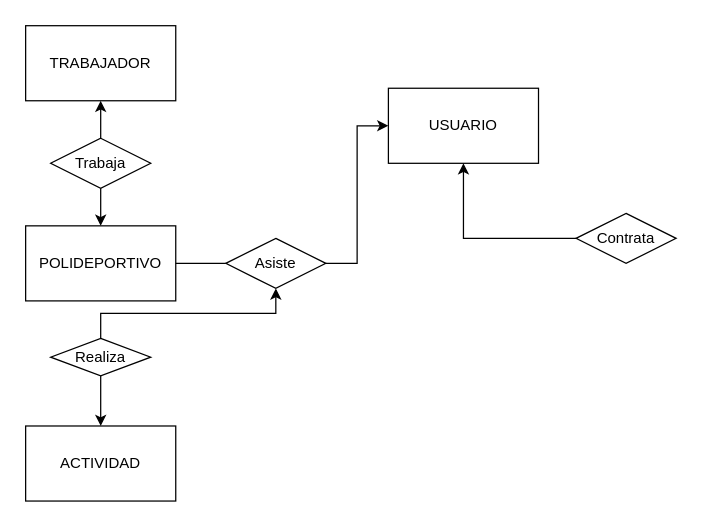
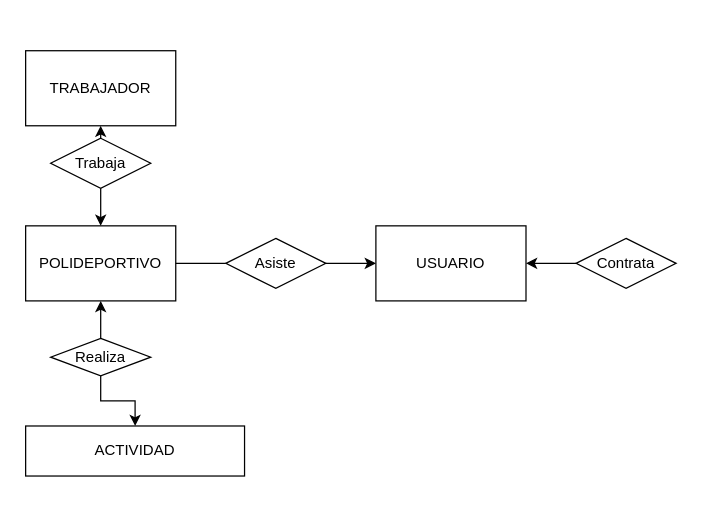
node "TRABAJADOR": moved (101, 63) -> (101, 88)
node "USUARIO": moved (463, 126) -> (451, 263)
node "Contrata": moved (626, 238) -> (626, 263)
edge "Realiza" -> "Asiste": now "Realiza" -> "POLIDEPORTIVO"
node "ACTIVIDAD": size 150x75 -> 219x50
